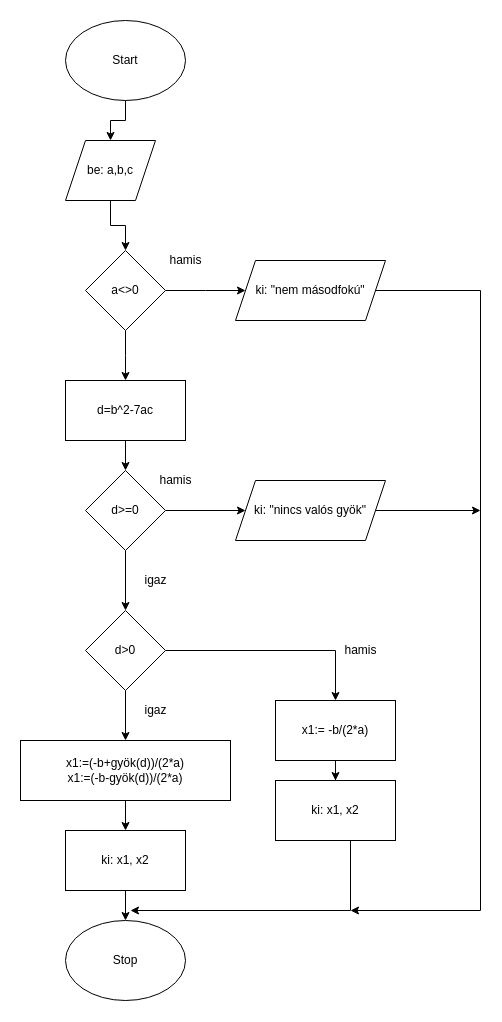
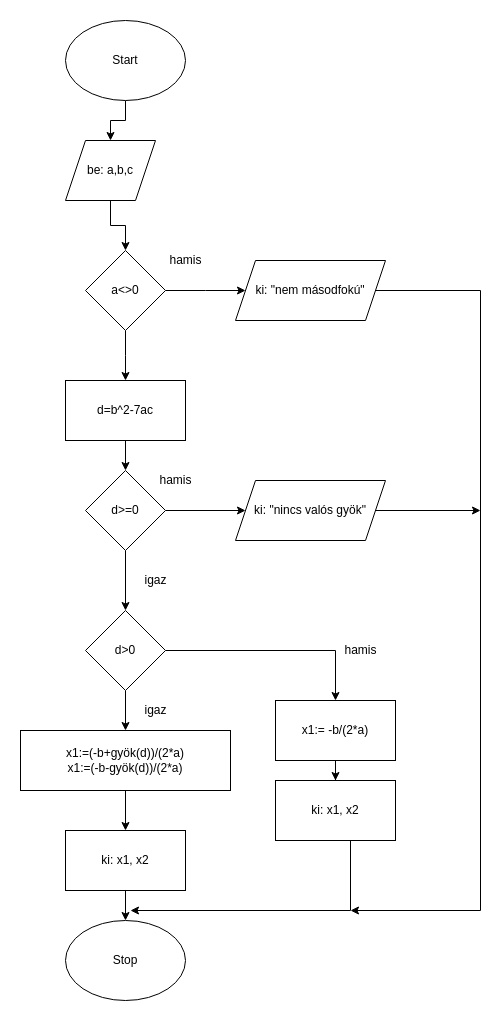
node "x1:=(-b+gyök(d))/(2*a) x1:=(-b-gyök(d))/(2*a)": moved (126, 771) -> (126, 761)
